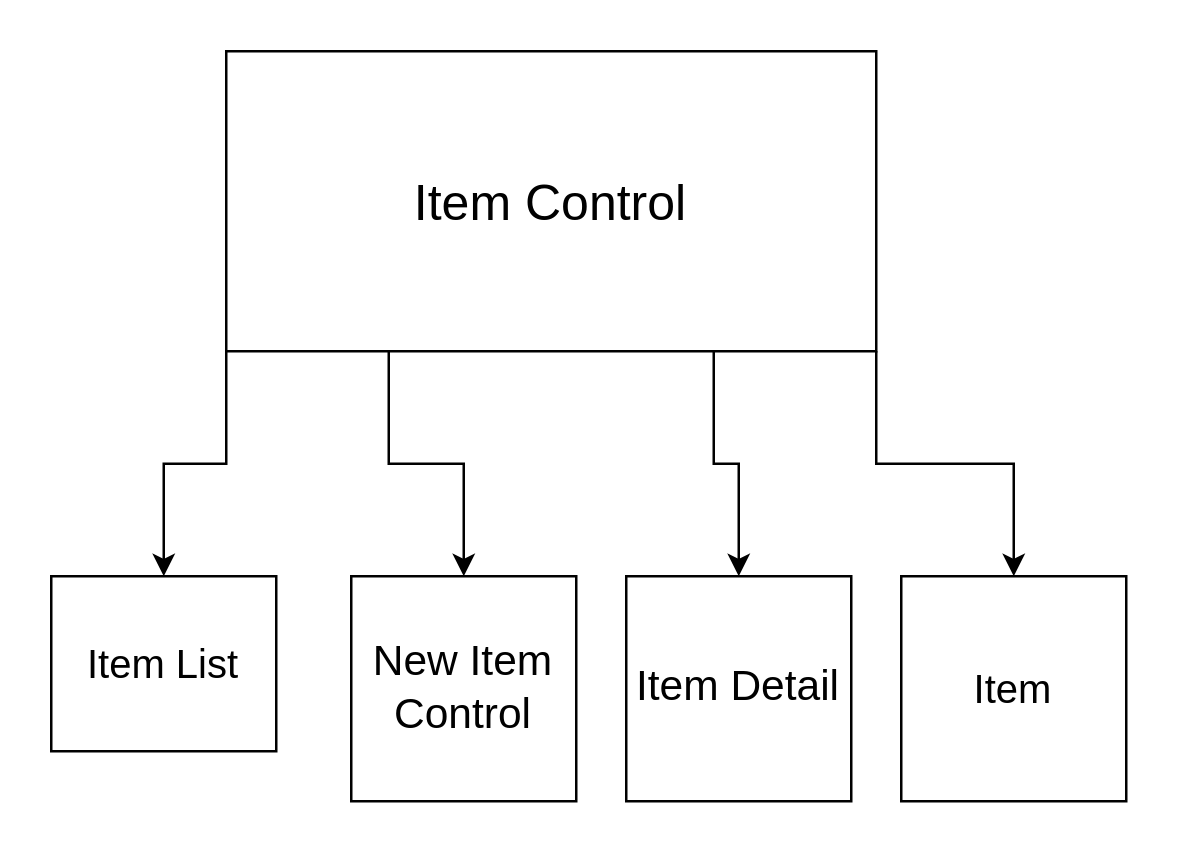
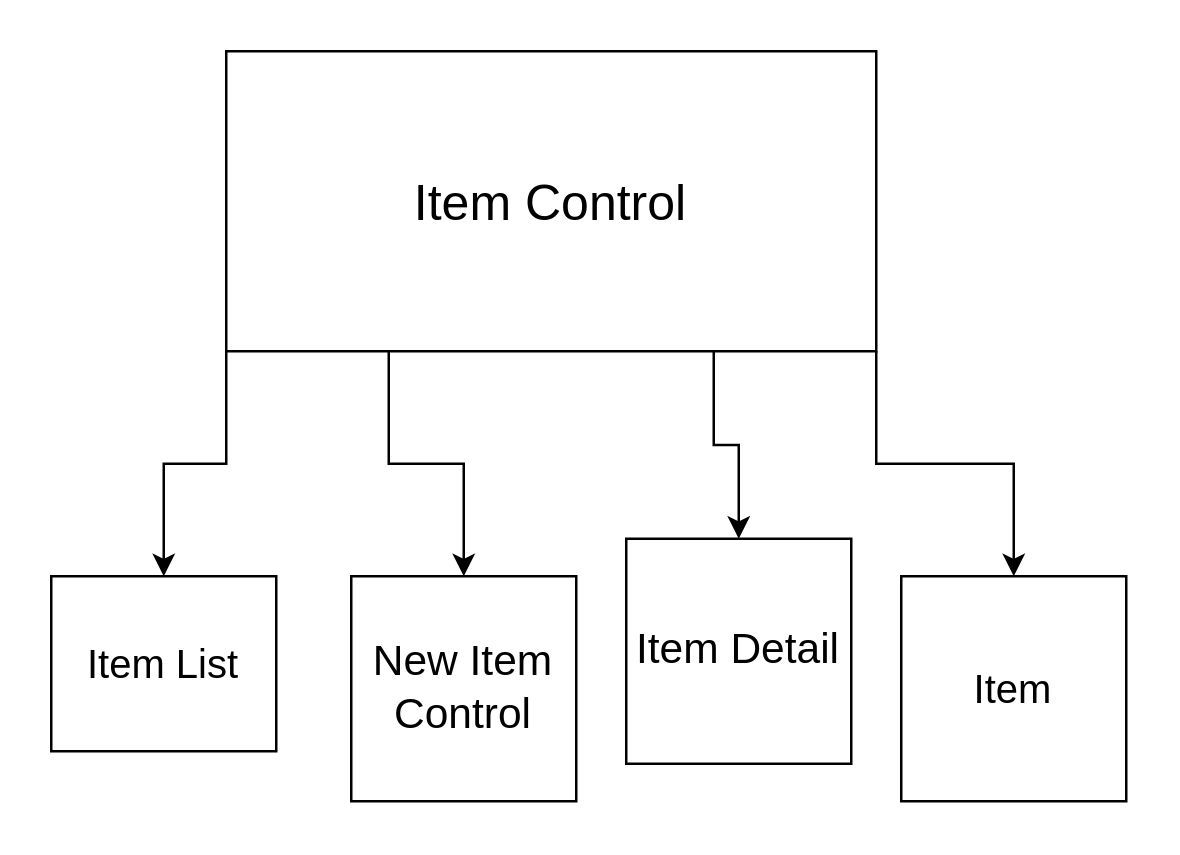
node "Item Detail": moved (739, 689) -> (739, 651)
